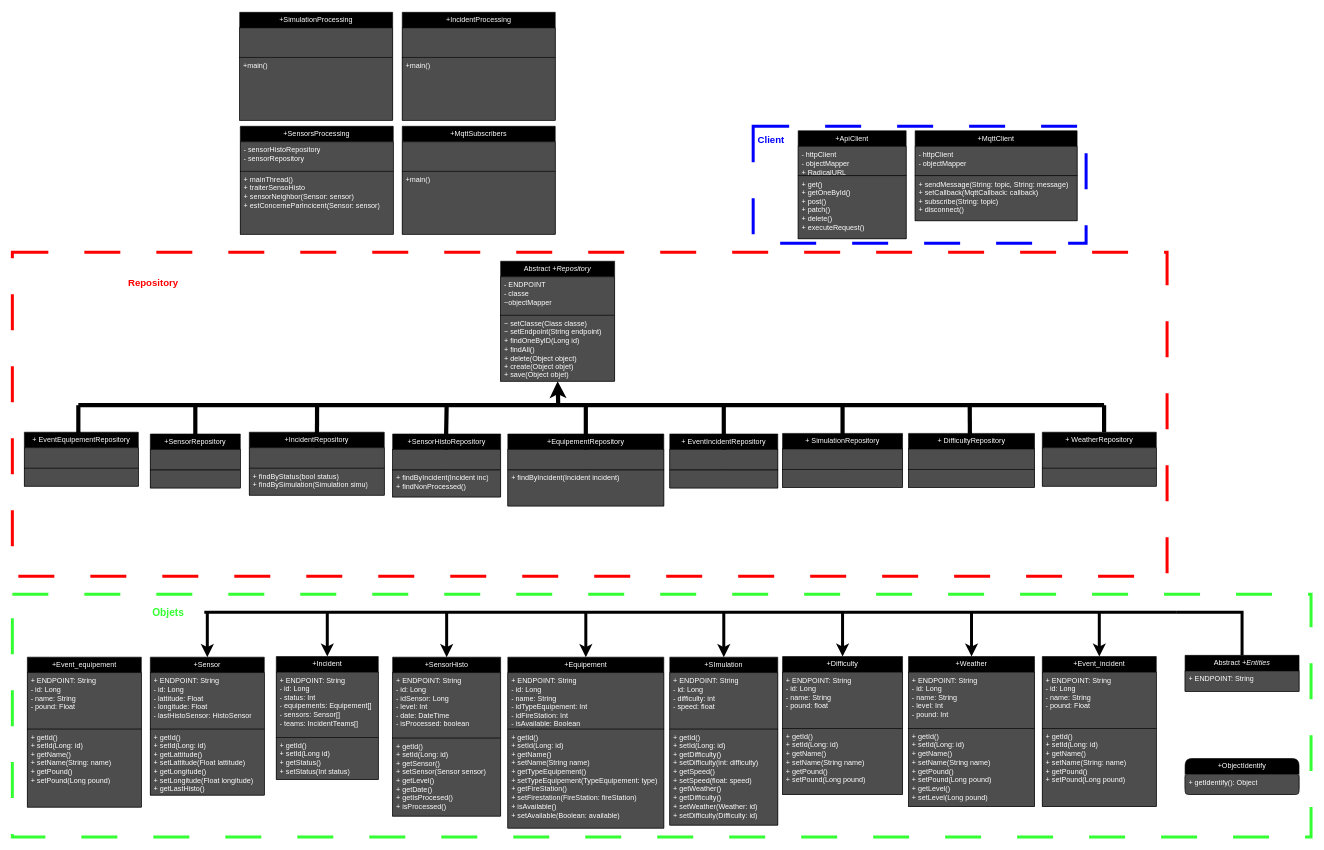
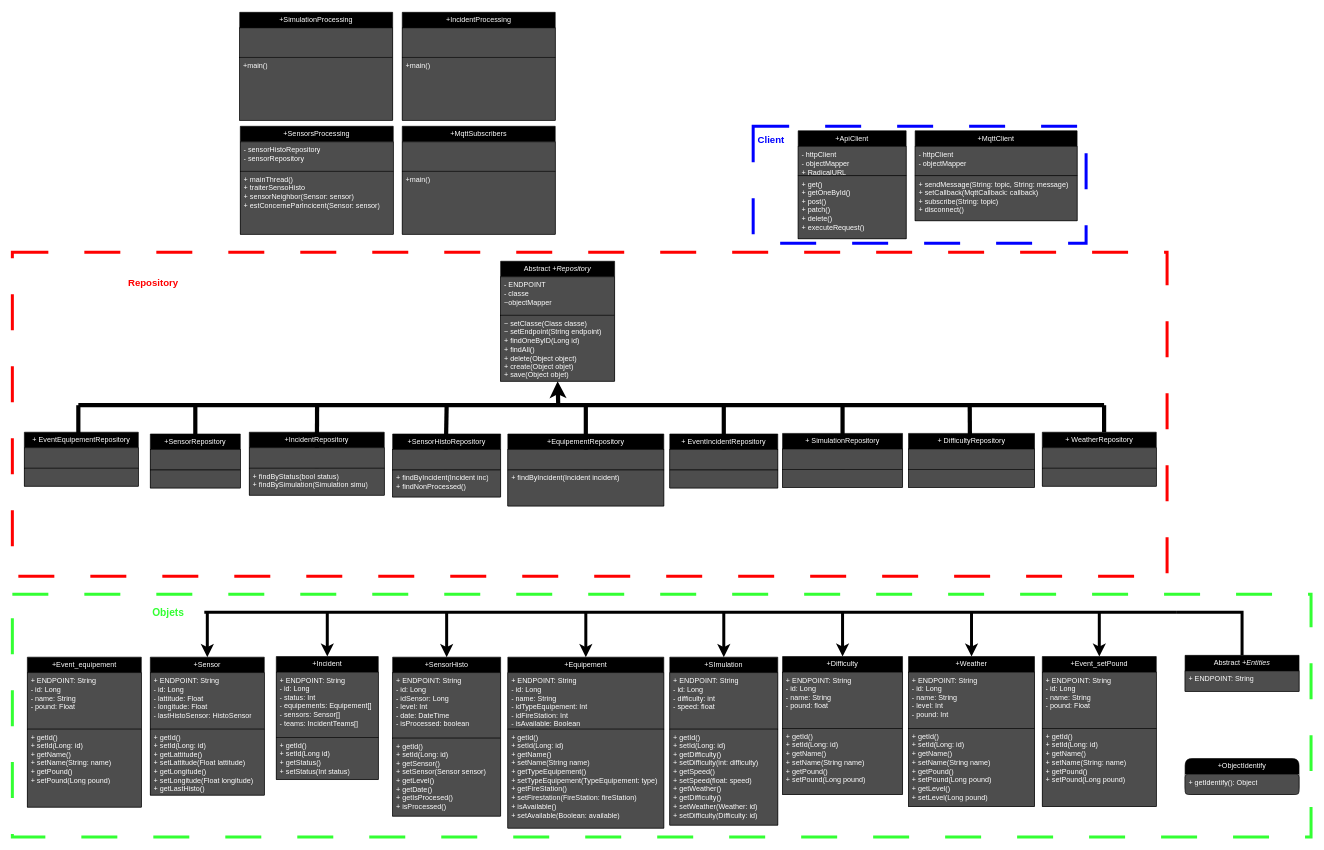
node "+Event_incident": label "+Event_incident" -> "+Event_setPound"
